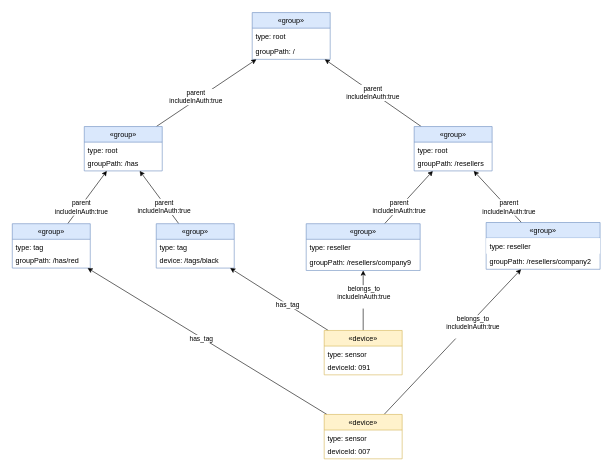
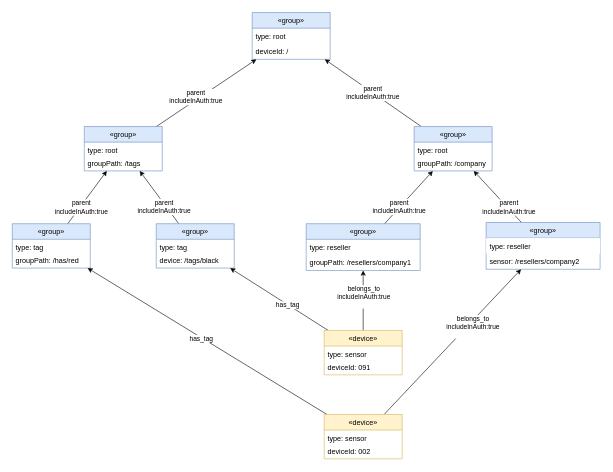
node "groupPath: /": label "groupPath: /" -> "deviceId: /"
node "groupPath: /has": label "groupPath: /has" -> "groupPath: /tags"
node "groupPath: /resellers": label "groupPath: /resellers" -> "groupPath: /company"
node "groupPath: /resellers/company2": label "groupPath: /resellers/company2" -> "sensor: /resellers/company2"
node "groupPath: /resellers/company9": label "groupPath: /resellers/company9" -> "groupPath: /resellers/company1"
node "deviceId: 007": label "deviceId: 007" -> "deviceId: 002"
